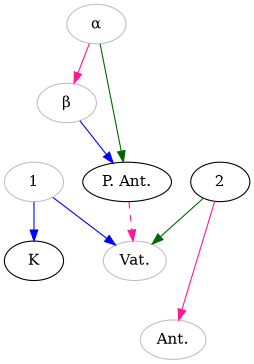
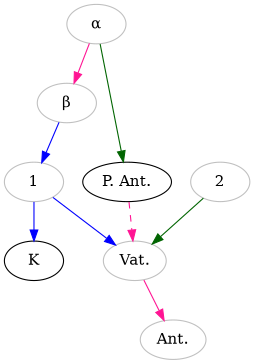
edge "β" -> "P. Ant.": now "β" -> "1"
node "2": color black -> grey
edge "2" -> "Ant.": now "Vat." -> "Ant."
